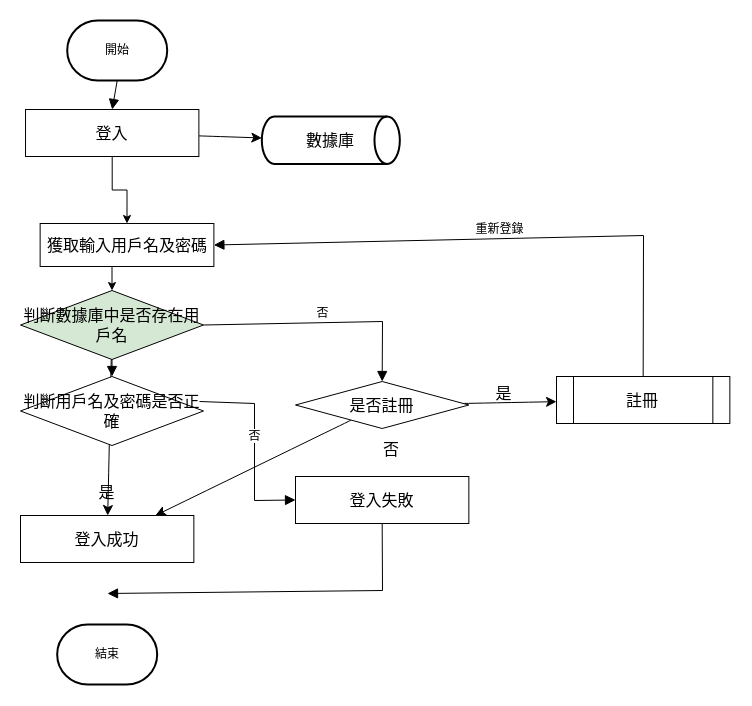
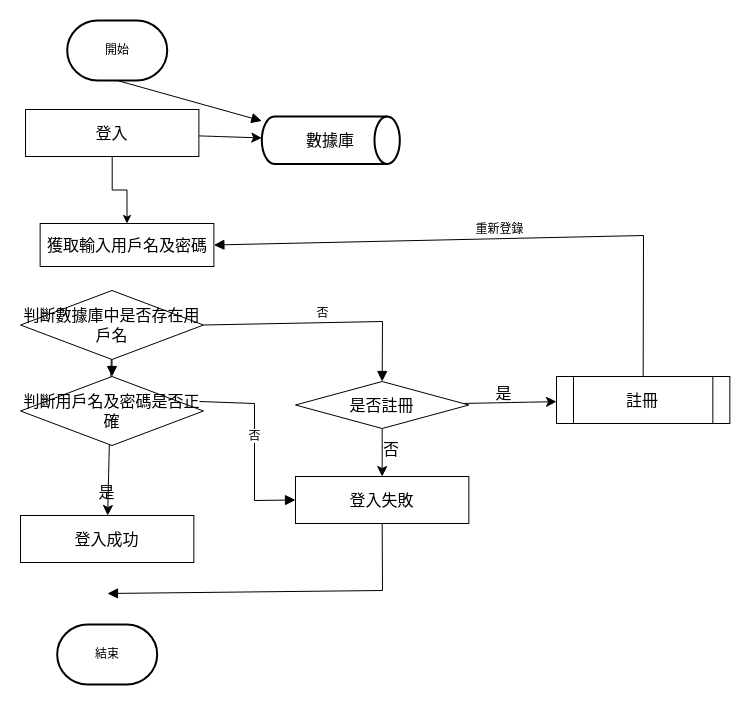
edge "開始" -> "登入": now "開始" -> "數據庫"
edge "獲取輸入用戶名及密碼" -> "判斷數據庫中是否存在用戶名": removed
node "判斷數據庫中是否存在用戶名": fillcolor #d5e8d4 -> #ffffff
edge "是否註冊" -> "登入成功": now "是否註冊" -> "登入失敗"
